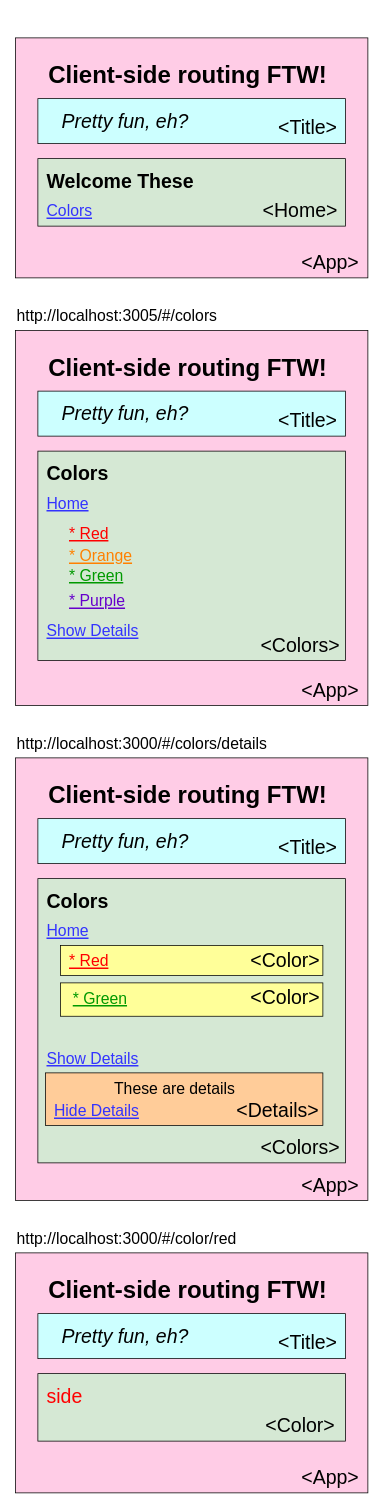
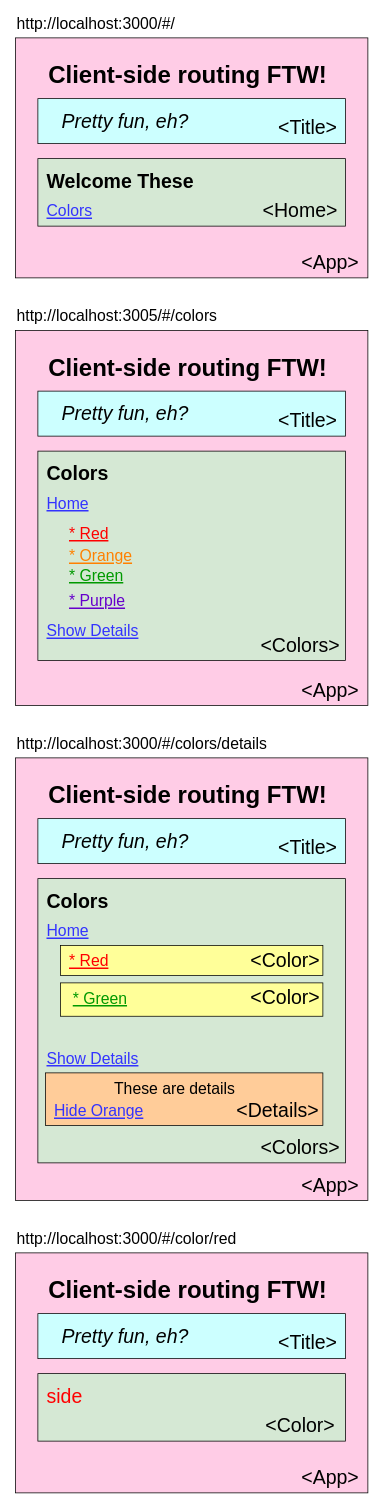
node "http://localhost:3000/#/": added
node "Hide Details": label "Hide Details" -> "Hide Orange"
